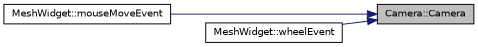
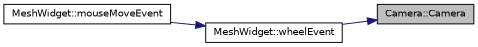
edge "MeshWidget::mouseMoveEvent" -> "Camera::Camera": now "MeshWidget::mouseMoveEvent" -> "MeshWidget::wheelEvent"
